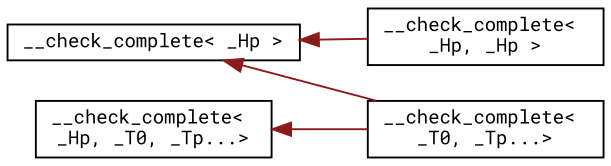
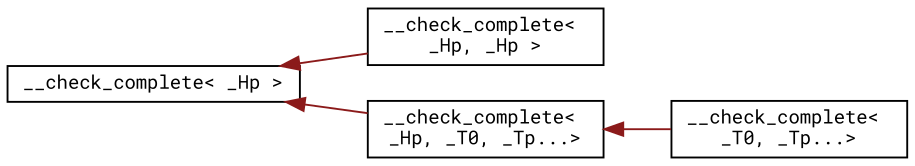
edge "__check_complete< _T0, _Tp...>" -> "__check_complete< _Hp >": now "__check_complete< _Hp, _T0, _Tp...>" -> "__check_complete< _Hp >"
